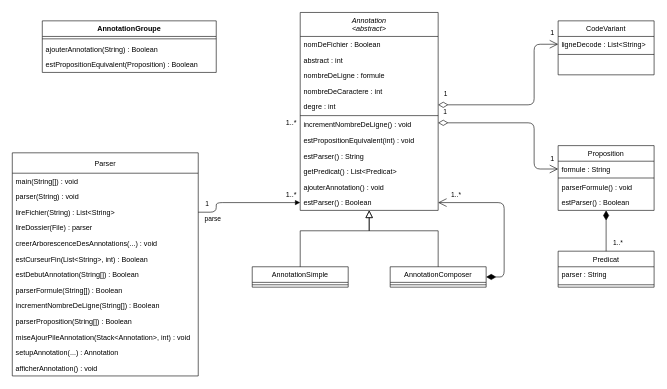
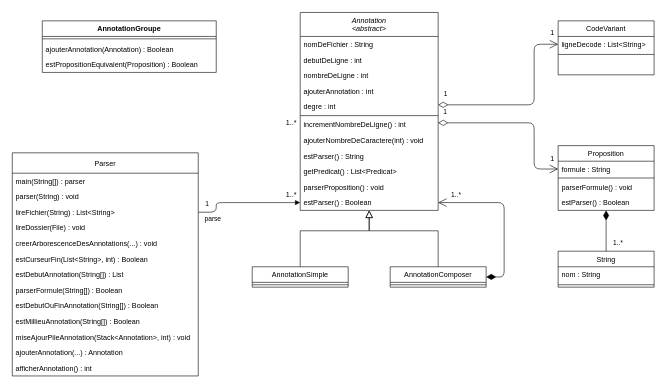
node "nomDeFichier : Boolean": label "nomDeFichier : Boolean" -> "nomDeFichier : String"
node "ajouterAnnotation(String) : Boolean": label "ajouterAnnotation(String) : Boolean" -> "ajouterAnnotation(Annotation) : Boolean"
node "abstract : int": label "abstract : int" -> "debutDeLigne : int"
node "nombreDeLigne : formule": label "nombreDeLigne : formule" -> "nombreDeLigne : int"
node "nombreDeCaractere : int": label "nombreDeCaractere : int" -> "ajouterAnnotation : int"
node "incrementNombreDeLigne() : void": label "incrementNombreDeLigne() : void" -> "incrementNombreDeLigne() : int"
node "estPropositionEquivalent(int) : void": label "estPropositionEquivalent(int) : void" -> "ajouterNombreDeCaractere(int) : void"
node "main(String[]) : void": label "main(String[]) : void" -> "main(String[]) : parser"
node "ajouterAnnotation() : void": label "ajouterAnnotation() : void" -> "parserProposition() : void"
node "lireDossier(File) : parser": label "lireDossier(File) : parser" -> "lireDossier(File) : void"
node "Predicat": label "Predicat" -> "String"
node "estDebutAnnotation(String[]) : Boolean": label "estDebutAnnotation(String[]) : Boolean" -> "estDebutAnnotation(String[]) : List"
node "parser : String": label "parser : String" -> "nom : String"
node "incrementNombreDeLigne(String[]) : Boolean": label "incrementNombreDeLigne(String[]) : Boolean" -> "estDebutOuFinAnnotation(String[]) : Boolean"
node "parserProposition(String[]) : Boolean": label "parserProposition(String[]) : Boolean" -> "estMillieuAnnotation(String[]) : Boolean"
node "setupAnnotation(...) : Annotation": label "setupAnnotation(...) : Annotation" -> "ajouterAnnotation(...) : Annotation"
node "afficherAnnotation() : void": label "afficherAnnotation() : void" -> "afficherAnnotation() : int"
